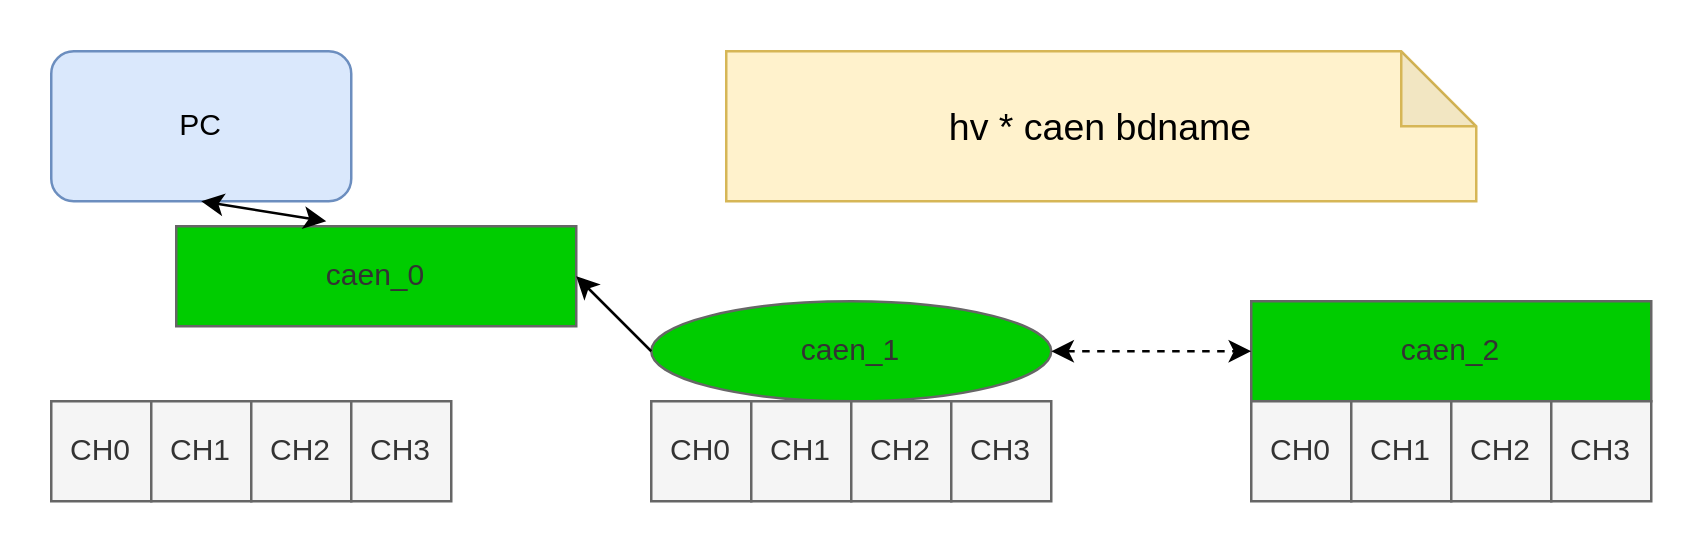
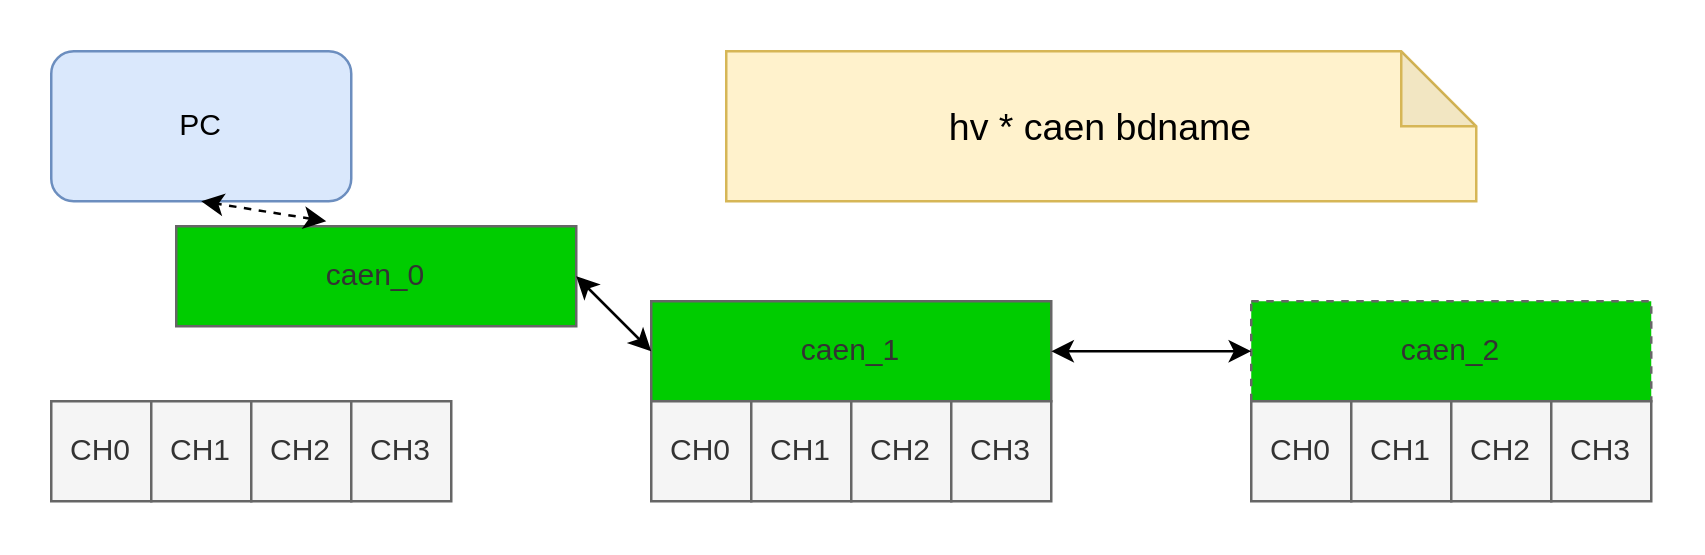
edge "PC" -- "caen_0": style solid -> dashed
edge "caen_1" -> "caen_0": arrowhead none -> classic
node "caen_1": shape ellipse -> rectangle
edge "caen_1" -- "caen_2": style dashed -> solid
node "caen_2": style solid -> dashed
